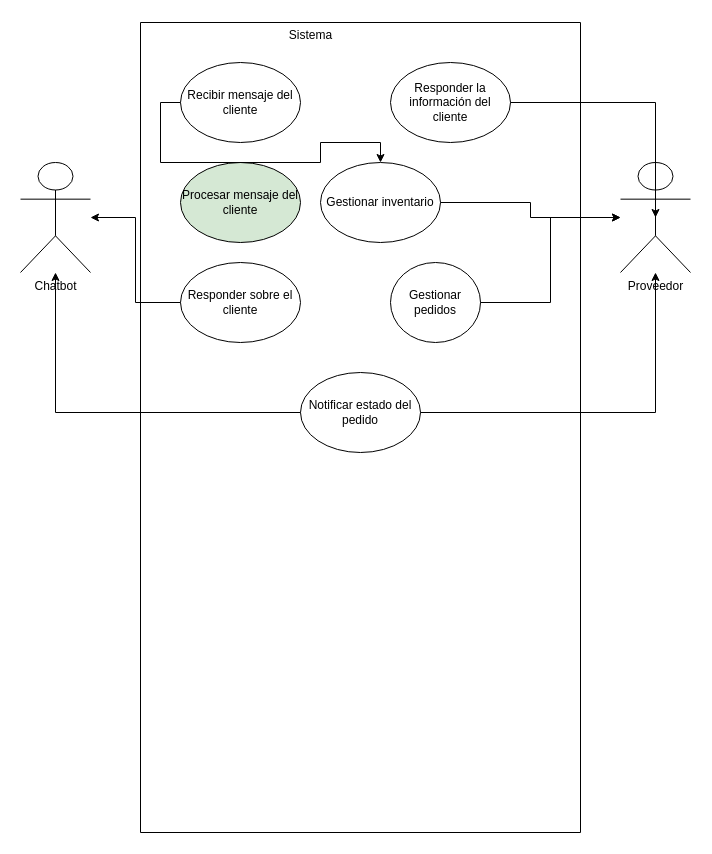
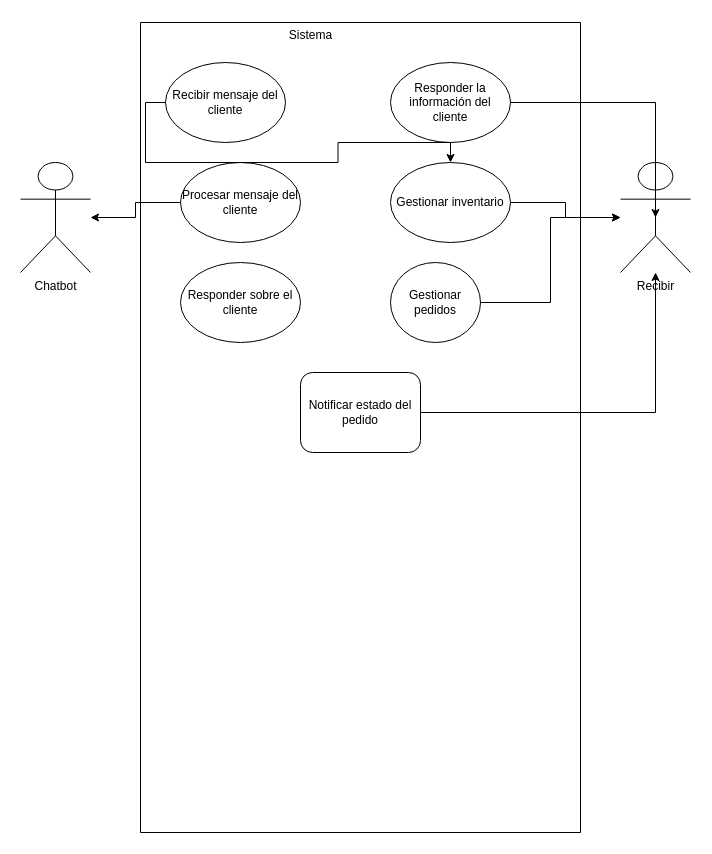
node "Recibir mensaje del cliente": moved (241, 103) -> (226, 103)
edge "Procesar mensaje del cliente" -> "Chatbot": added
node "Procesar mensaje del cliente": fillcolor #d5e8d4 -> #ffffff
node "Gestionar inventario": moved (381, 203) -> (451, 203)
edge "Responder sobre el cliente" -> "Chatbot": removed
node "Proveedor": label "Proveedor" -> "Recibir"
edge "Notificar estado del pedido" -> "Chatbot": removed
node "Notificar estado del pedido": shape ellipse -> rounded rectangle
